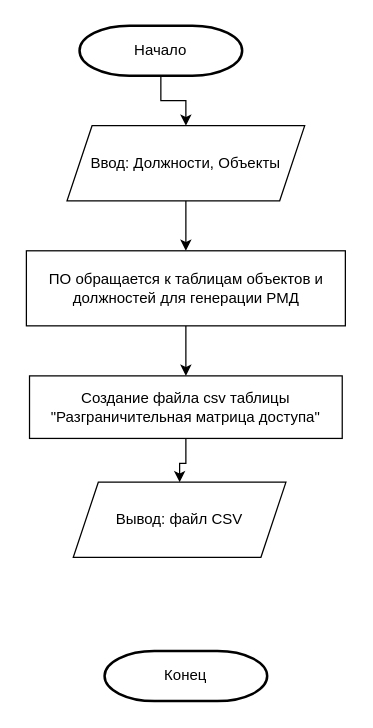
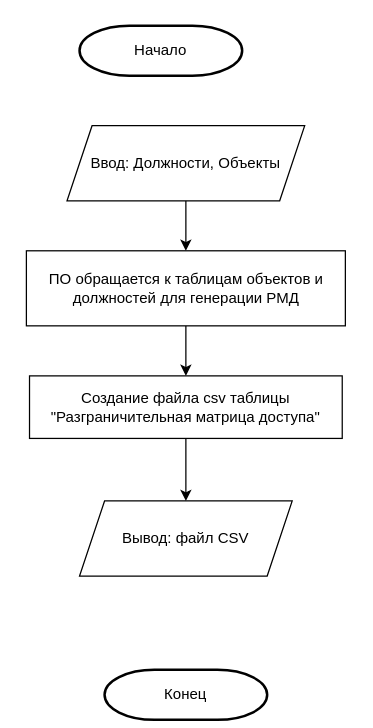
edge "Начало" -> "Ввод: Должности, Объекты": removed
node "Вывод: файл CSV": moved (179, 519) -> (186, 538)
node "Конец": moved (186, 676) -> (186, 694)
